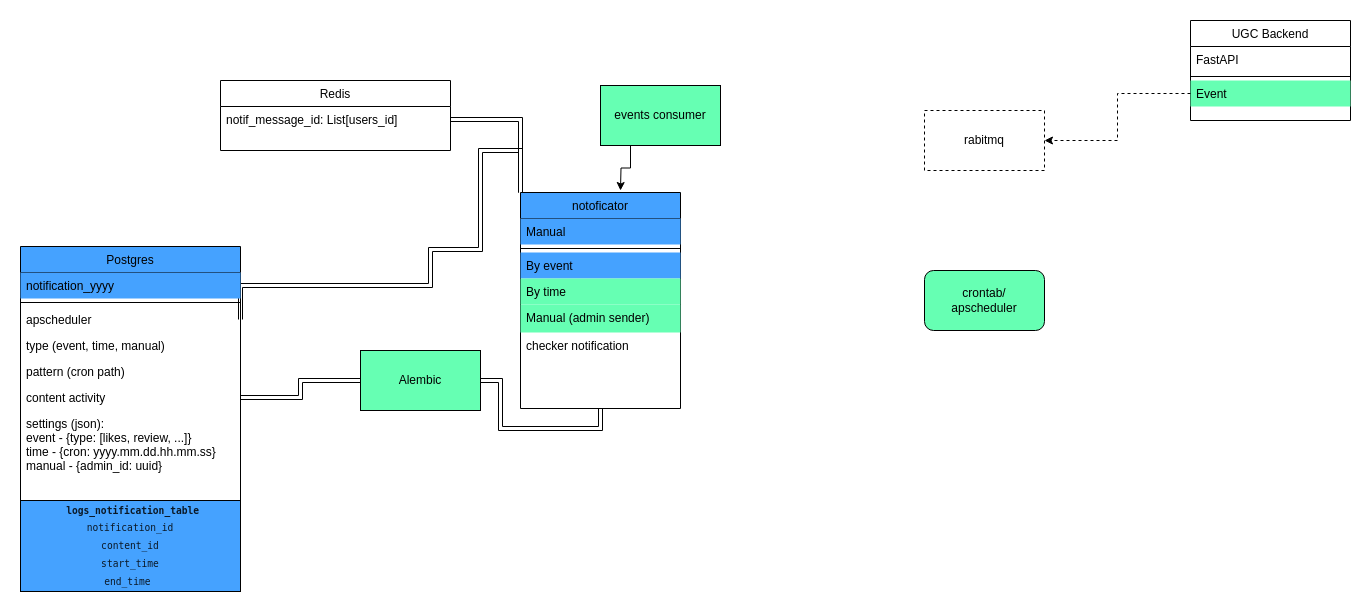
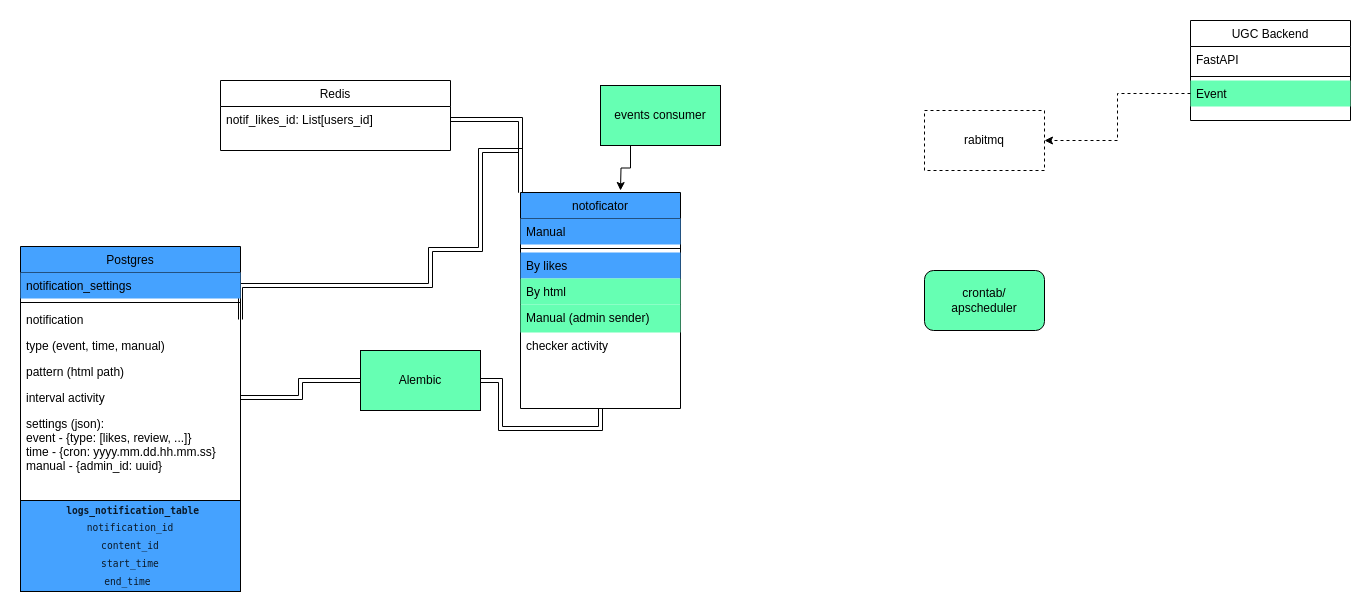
node "notif_message_id: List[users_id]": label "notif_message_id: List[users_id]" -> "notif_likes_id: List[users_id]"
node "By event": label "By event" -> "By likes"
node "notification_yyyy": label "notification_yyyy" -> "notification_settings"
node "By time": label "By time" -> "By html"
node "apscheduler": label "apscheduler" -> "notification"
node "checker notification": label "checker notification" -> "checker activity"
node "pattern (cron path)": label "pattern (cron path)" -> "pattern (html path)"
node "content activity": label "content activity" -> "interval activity"
